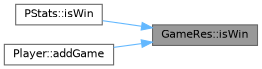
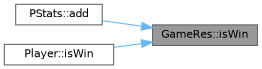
node "PStats::isWin": label "PStats::isWin" -> "PStats::add"
node "Player::addGame": label "Player::addGame" -> "Player::isWin"
